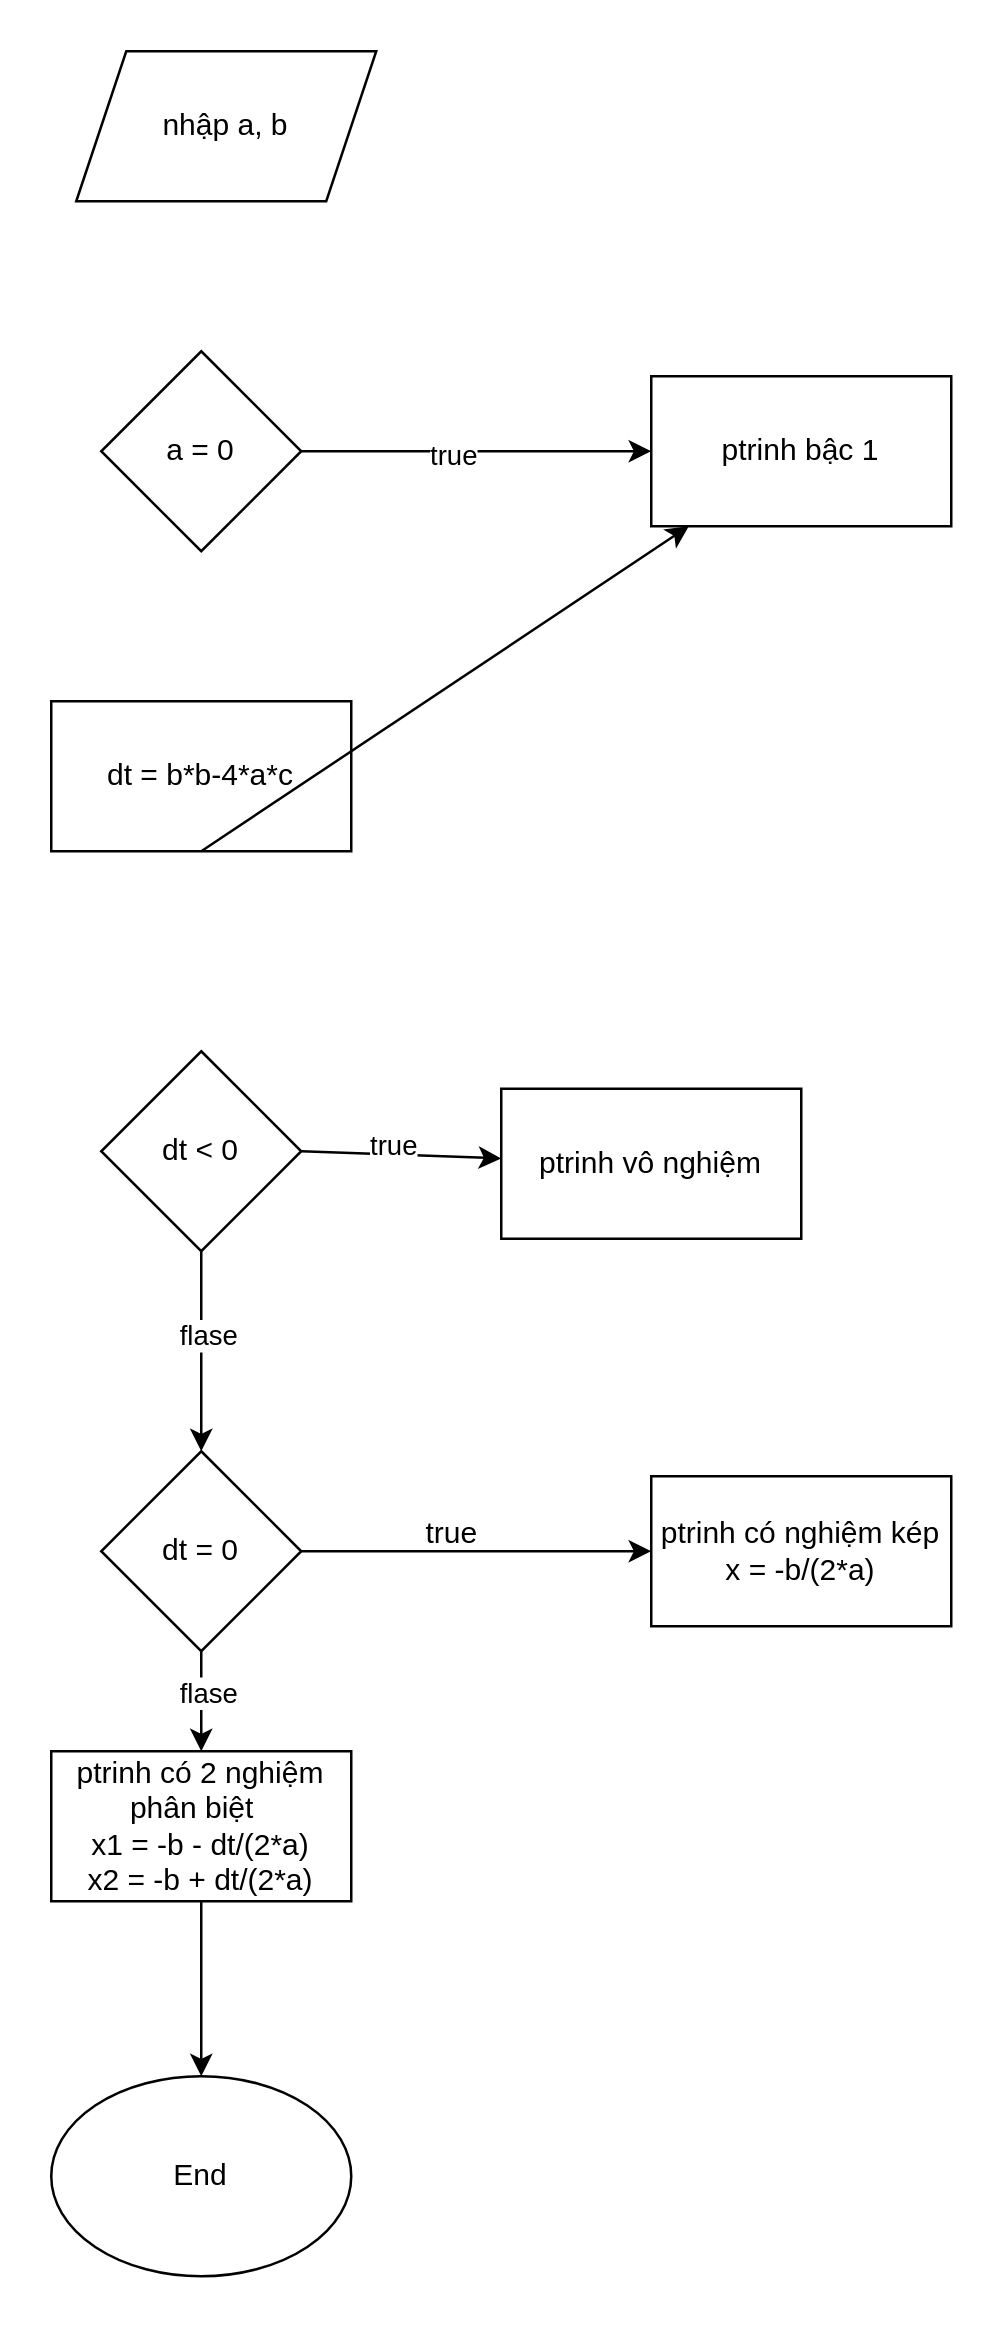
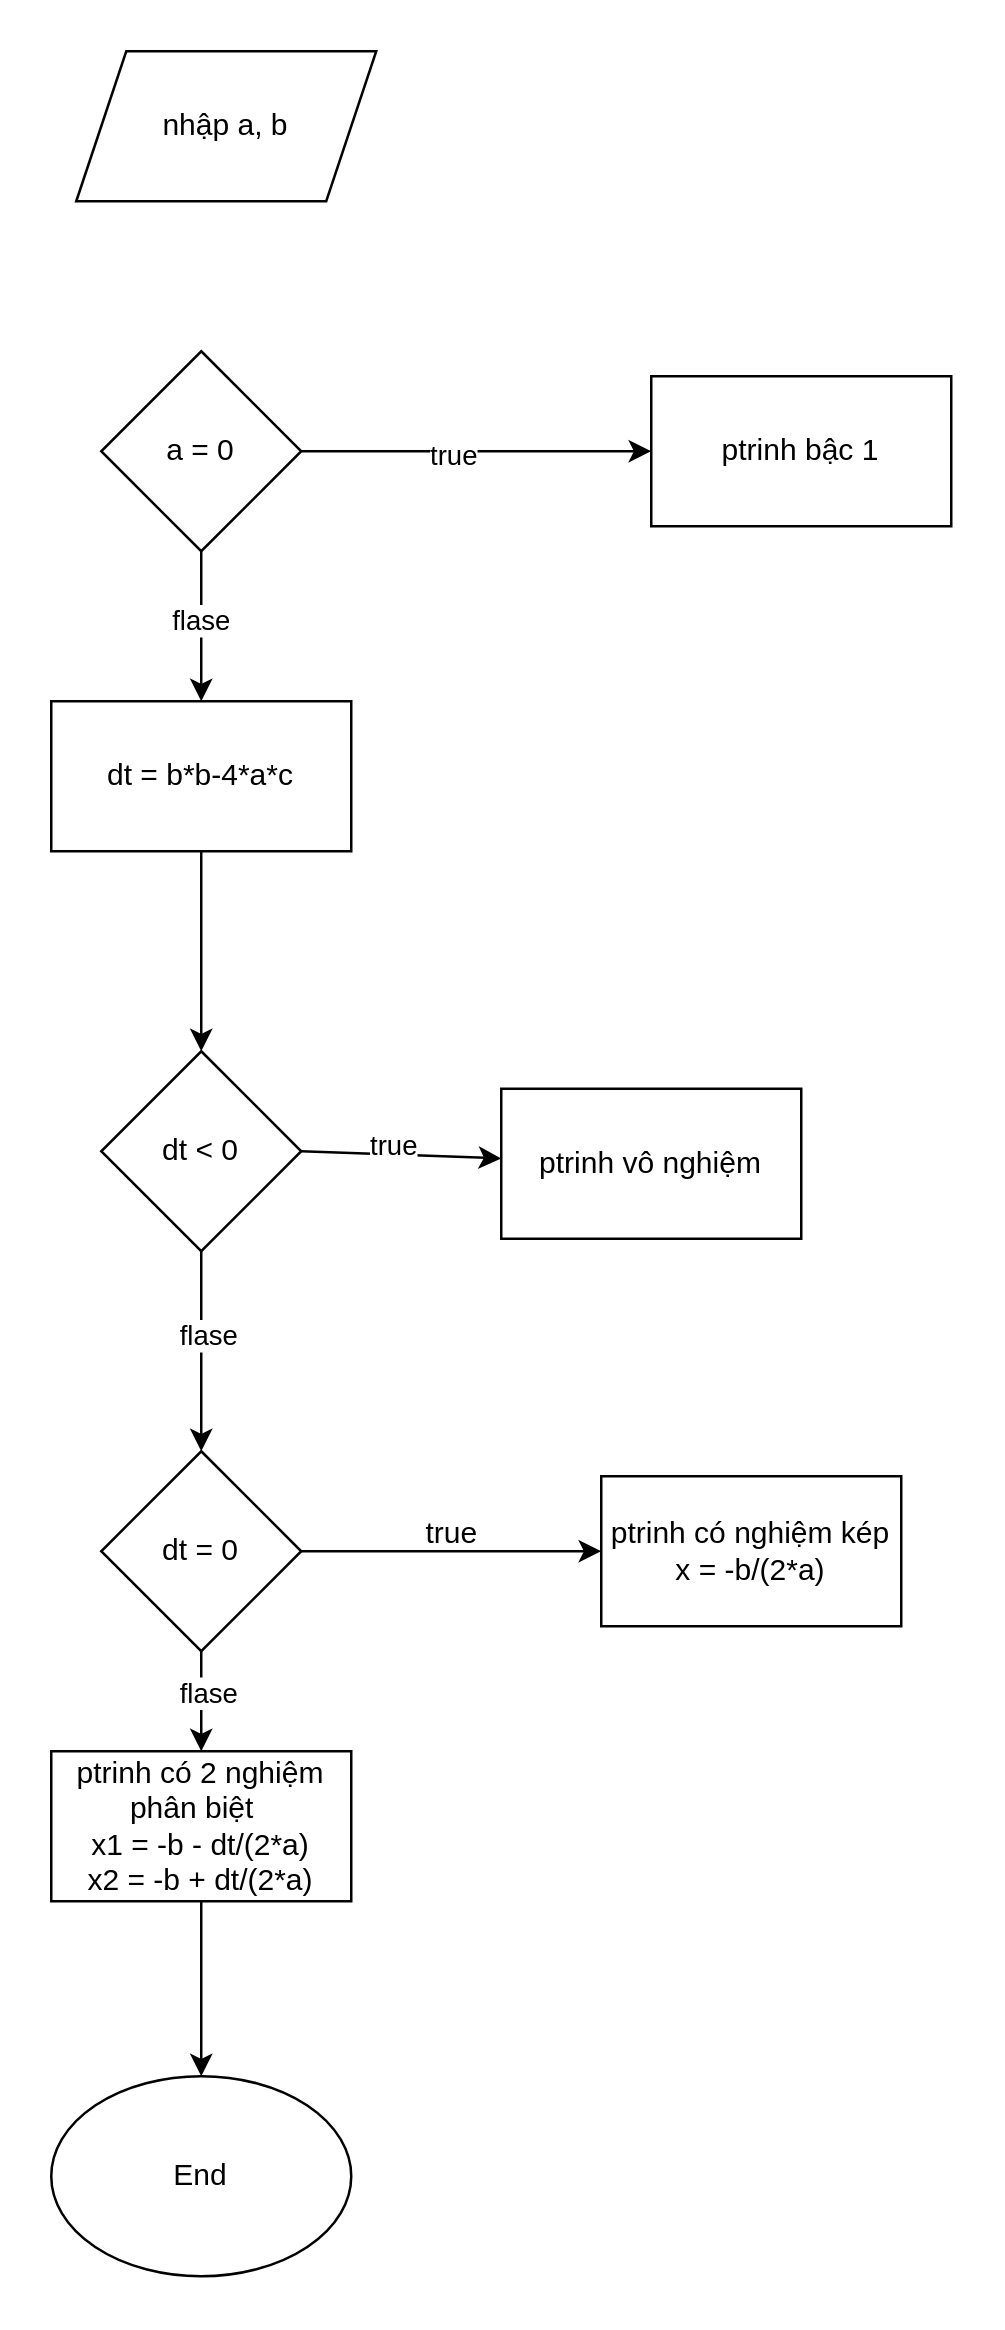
edge "a = 0" -> "dt = b*b-4*a*c": added, label "flase"
edge "dt = b*b-4*a*c" -> "ptrinh bậc 1": now "dt = b*b-4*a*c" -> "dt < 0"
node "ptrinh có nghiệm kép x = -b/(2*a)": moved (801, 1551) -> (751, 1551)
